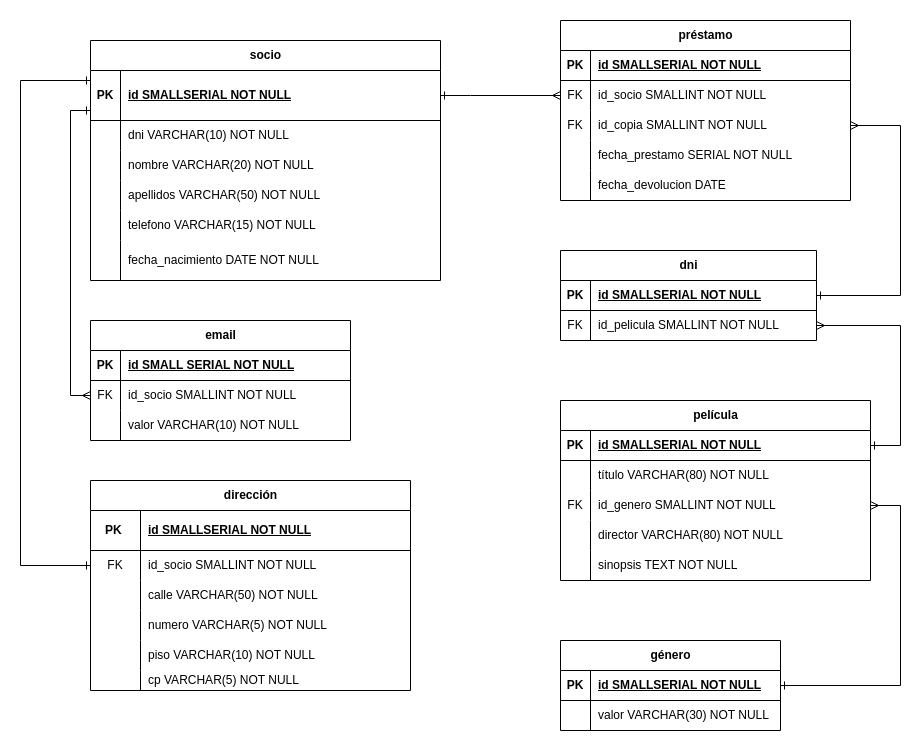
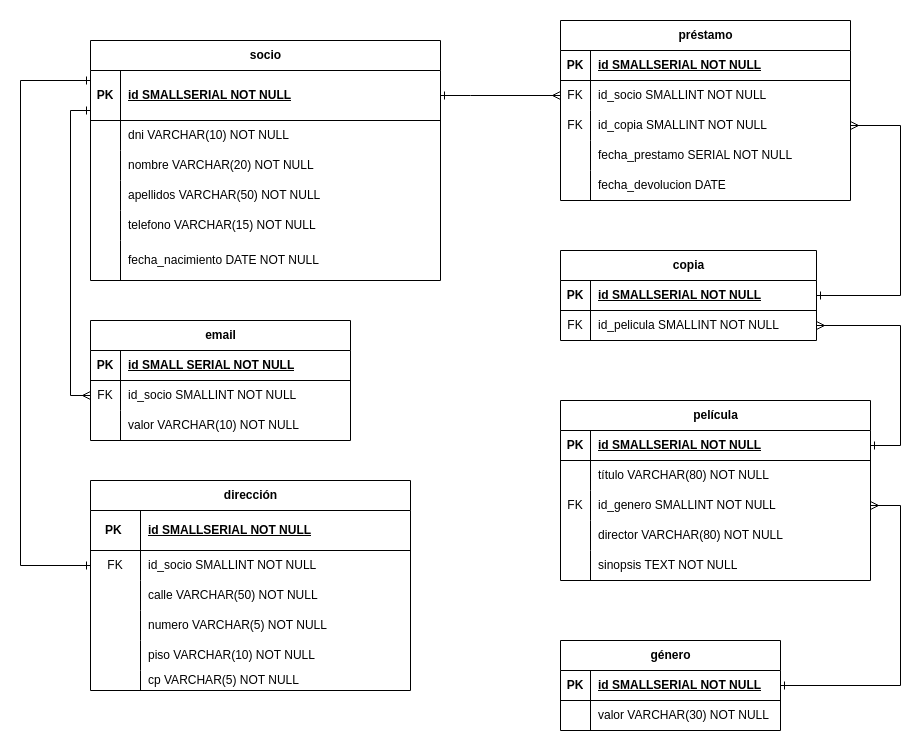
node "dni": label "dni" -> "copia"
